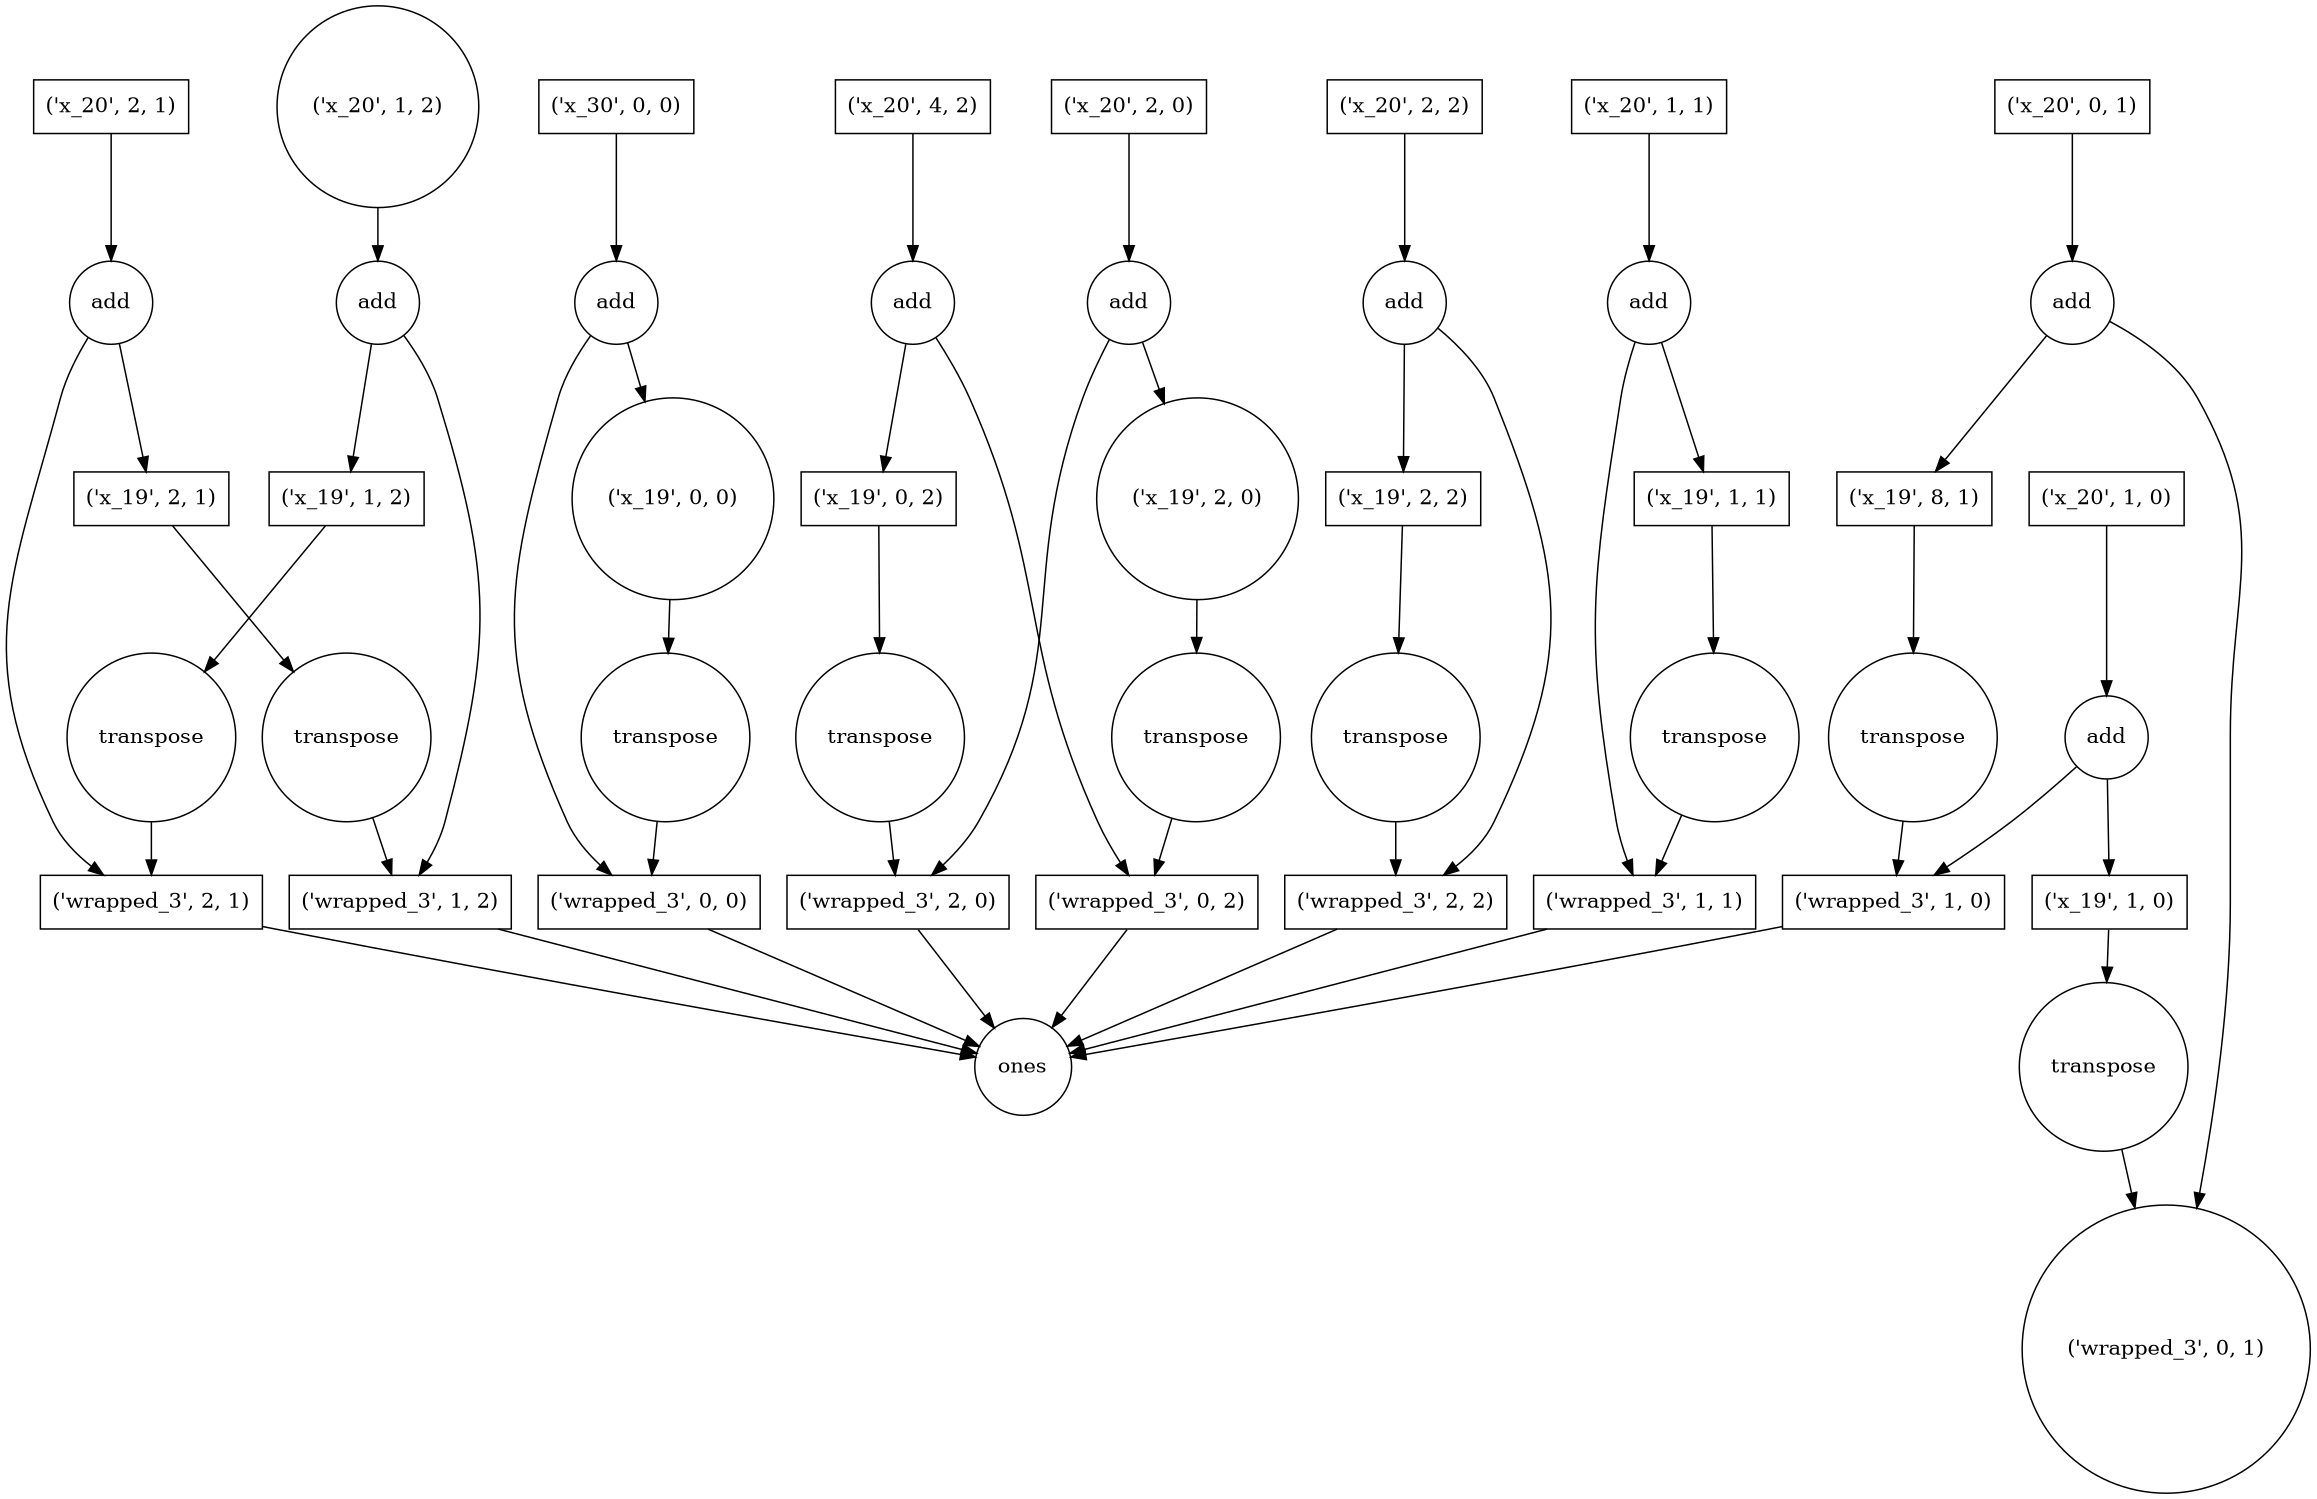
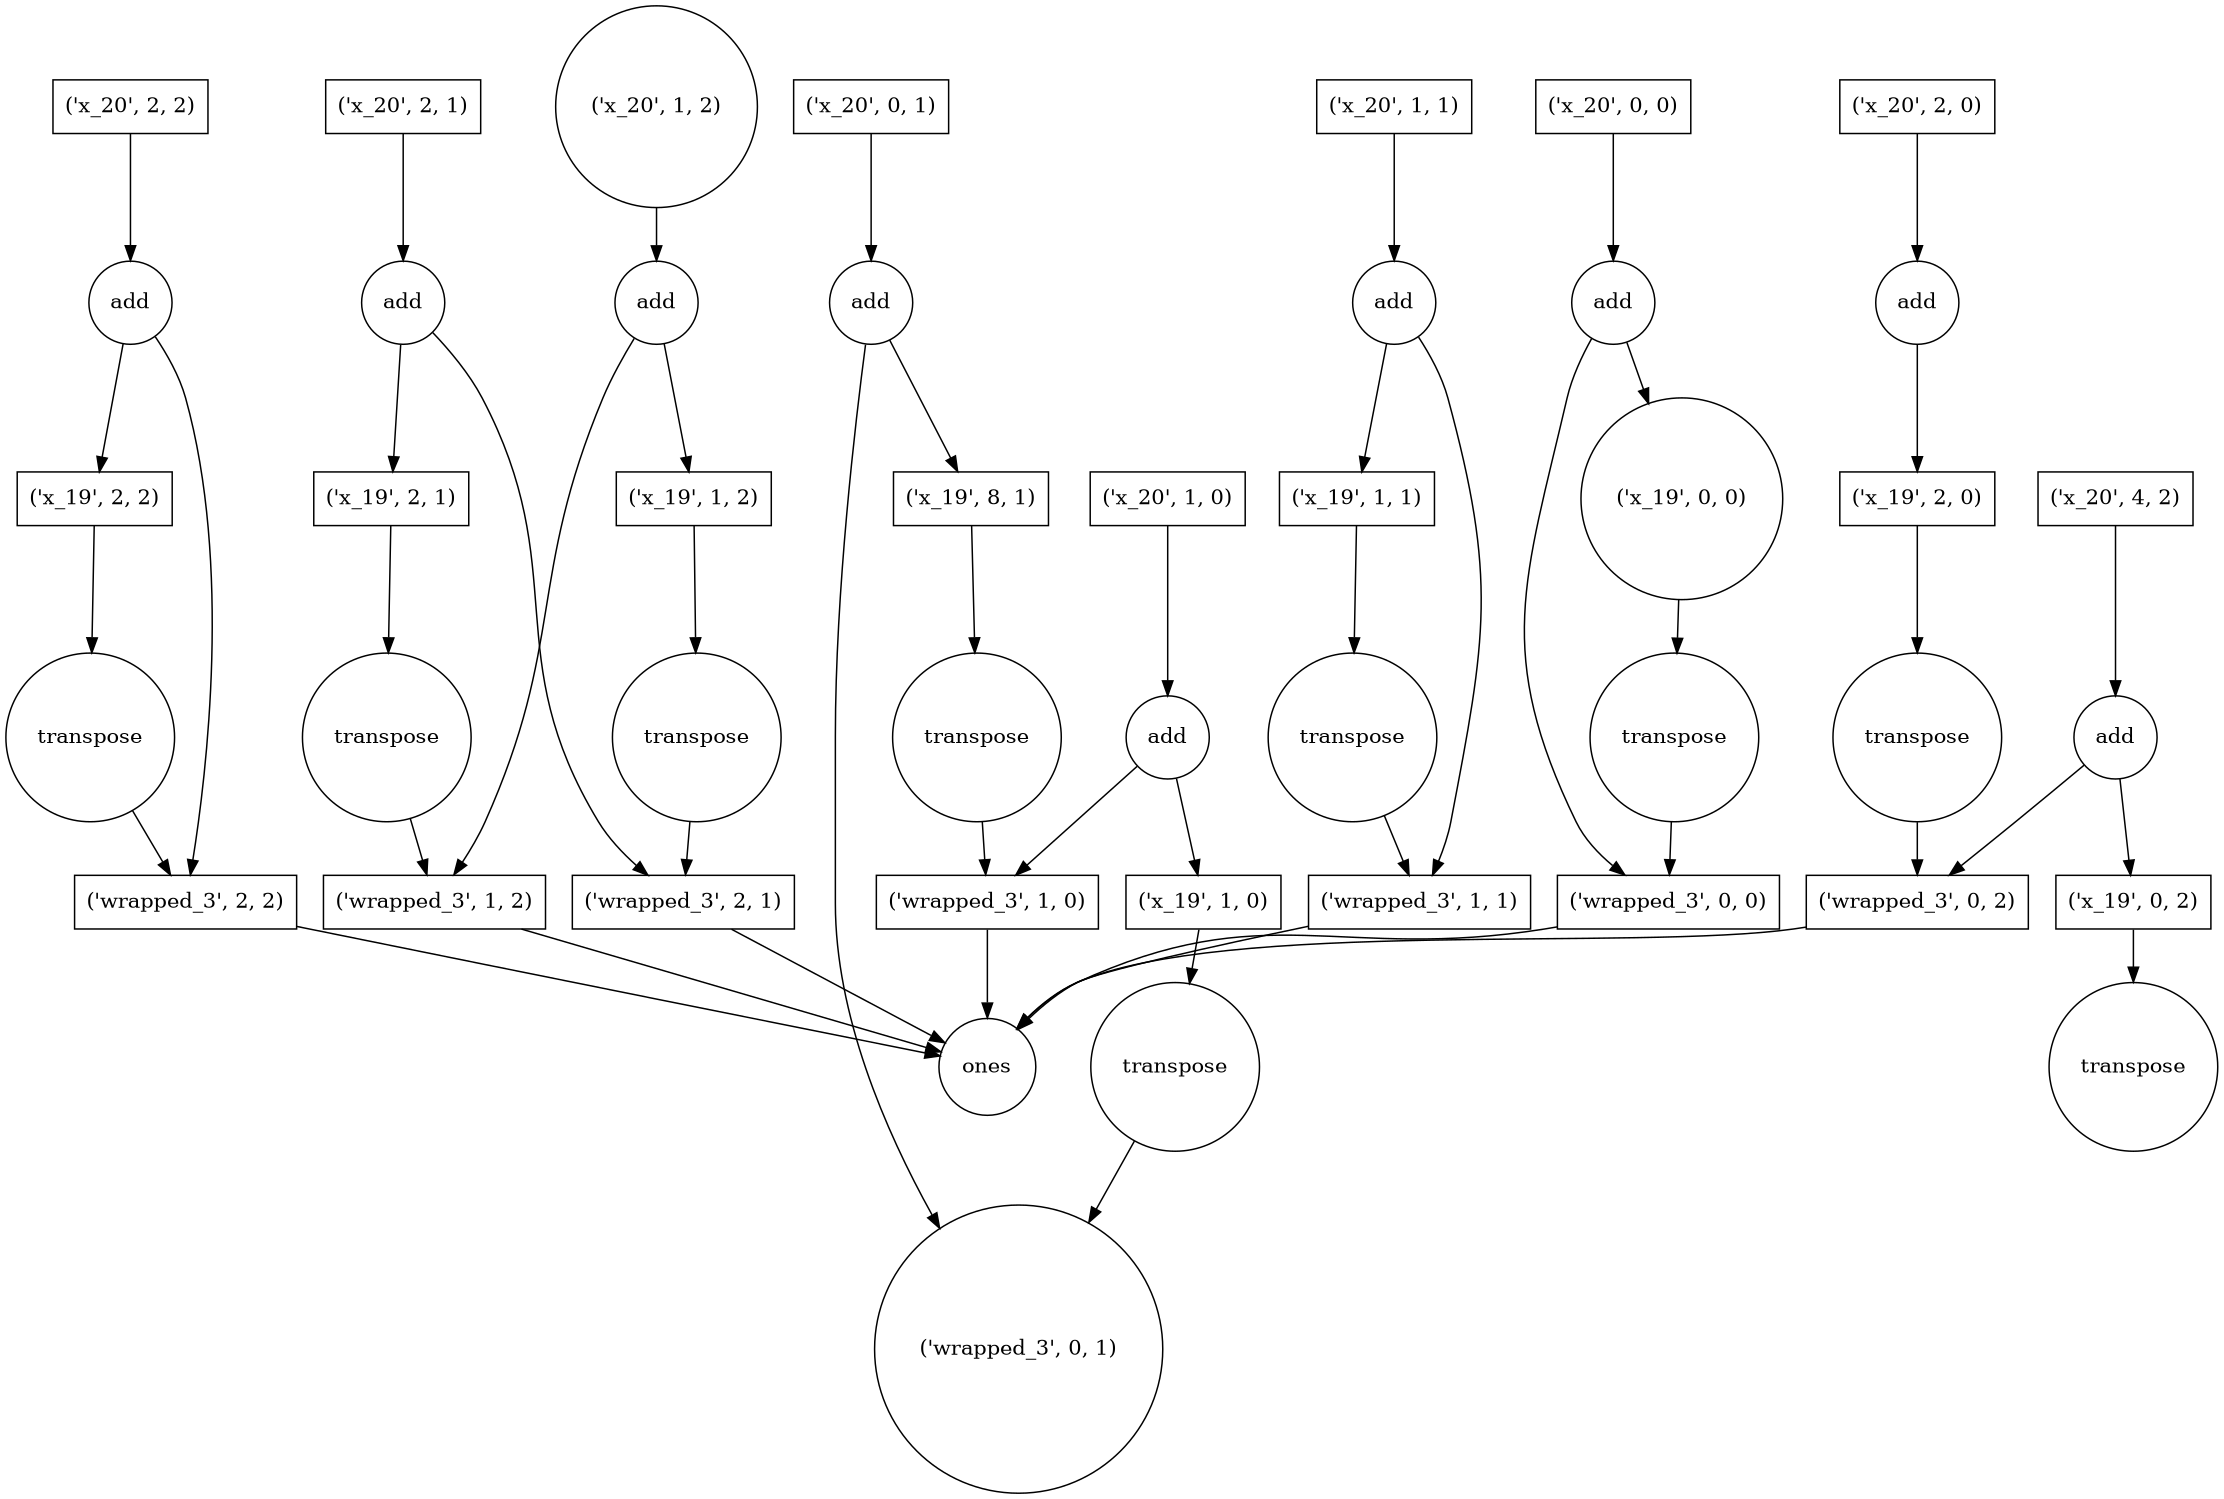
node "('x_30', 0, 0)": label "('x_30', 0, 0)" -> "('x_20', 0, 0)"
node "('x_19', 2, 0)": shape circle -> box
node "('wrapped_3', 2, 0)": removed
